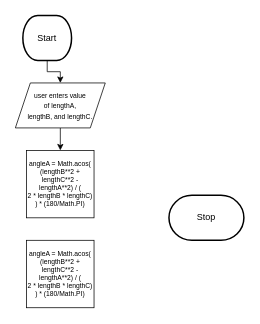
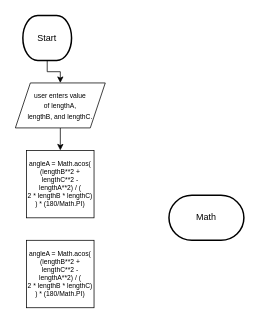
node "Stop": label "Stop" -> "Math"
